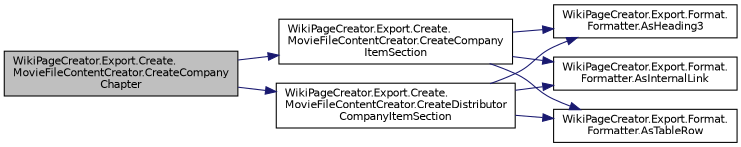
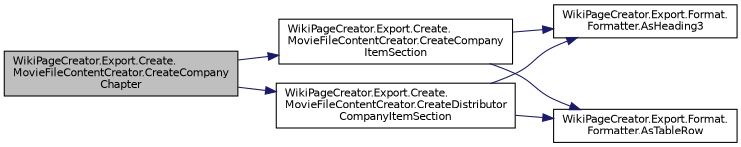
node "WikiPageCreator.Export.Format. Formatter.AsInternalLink": removed
